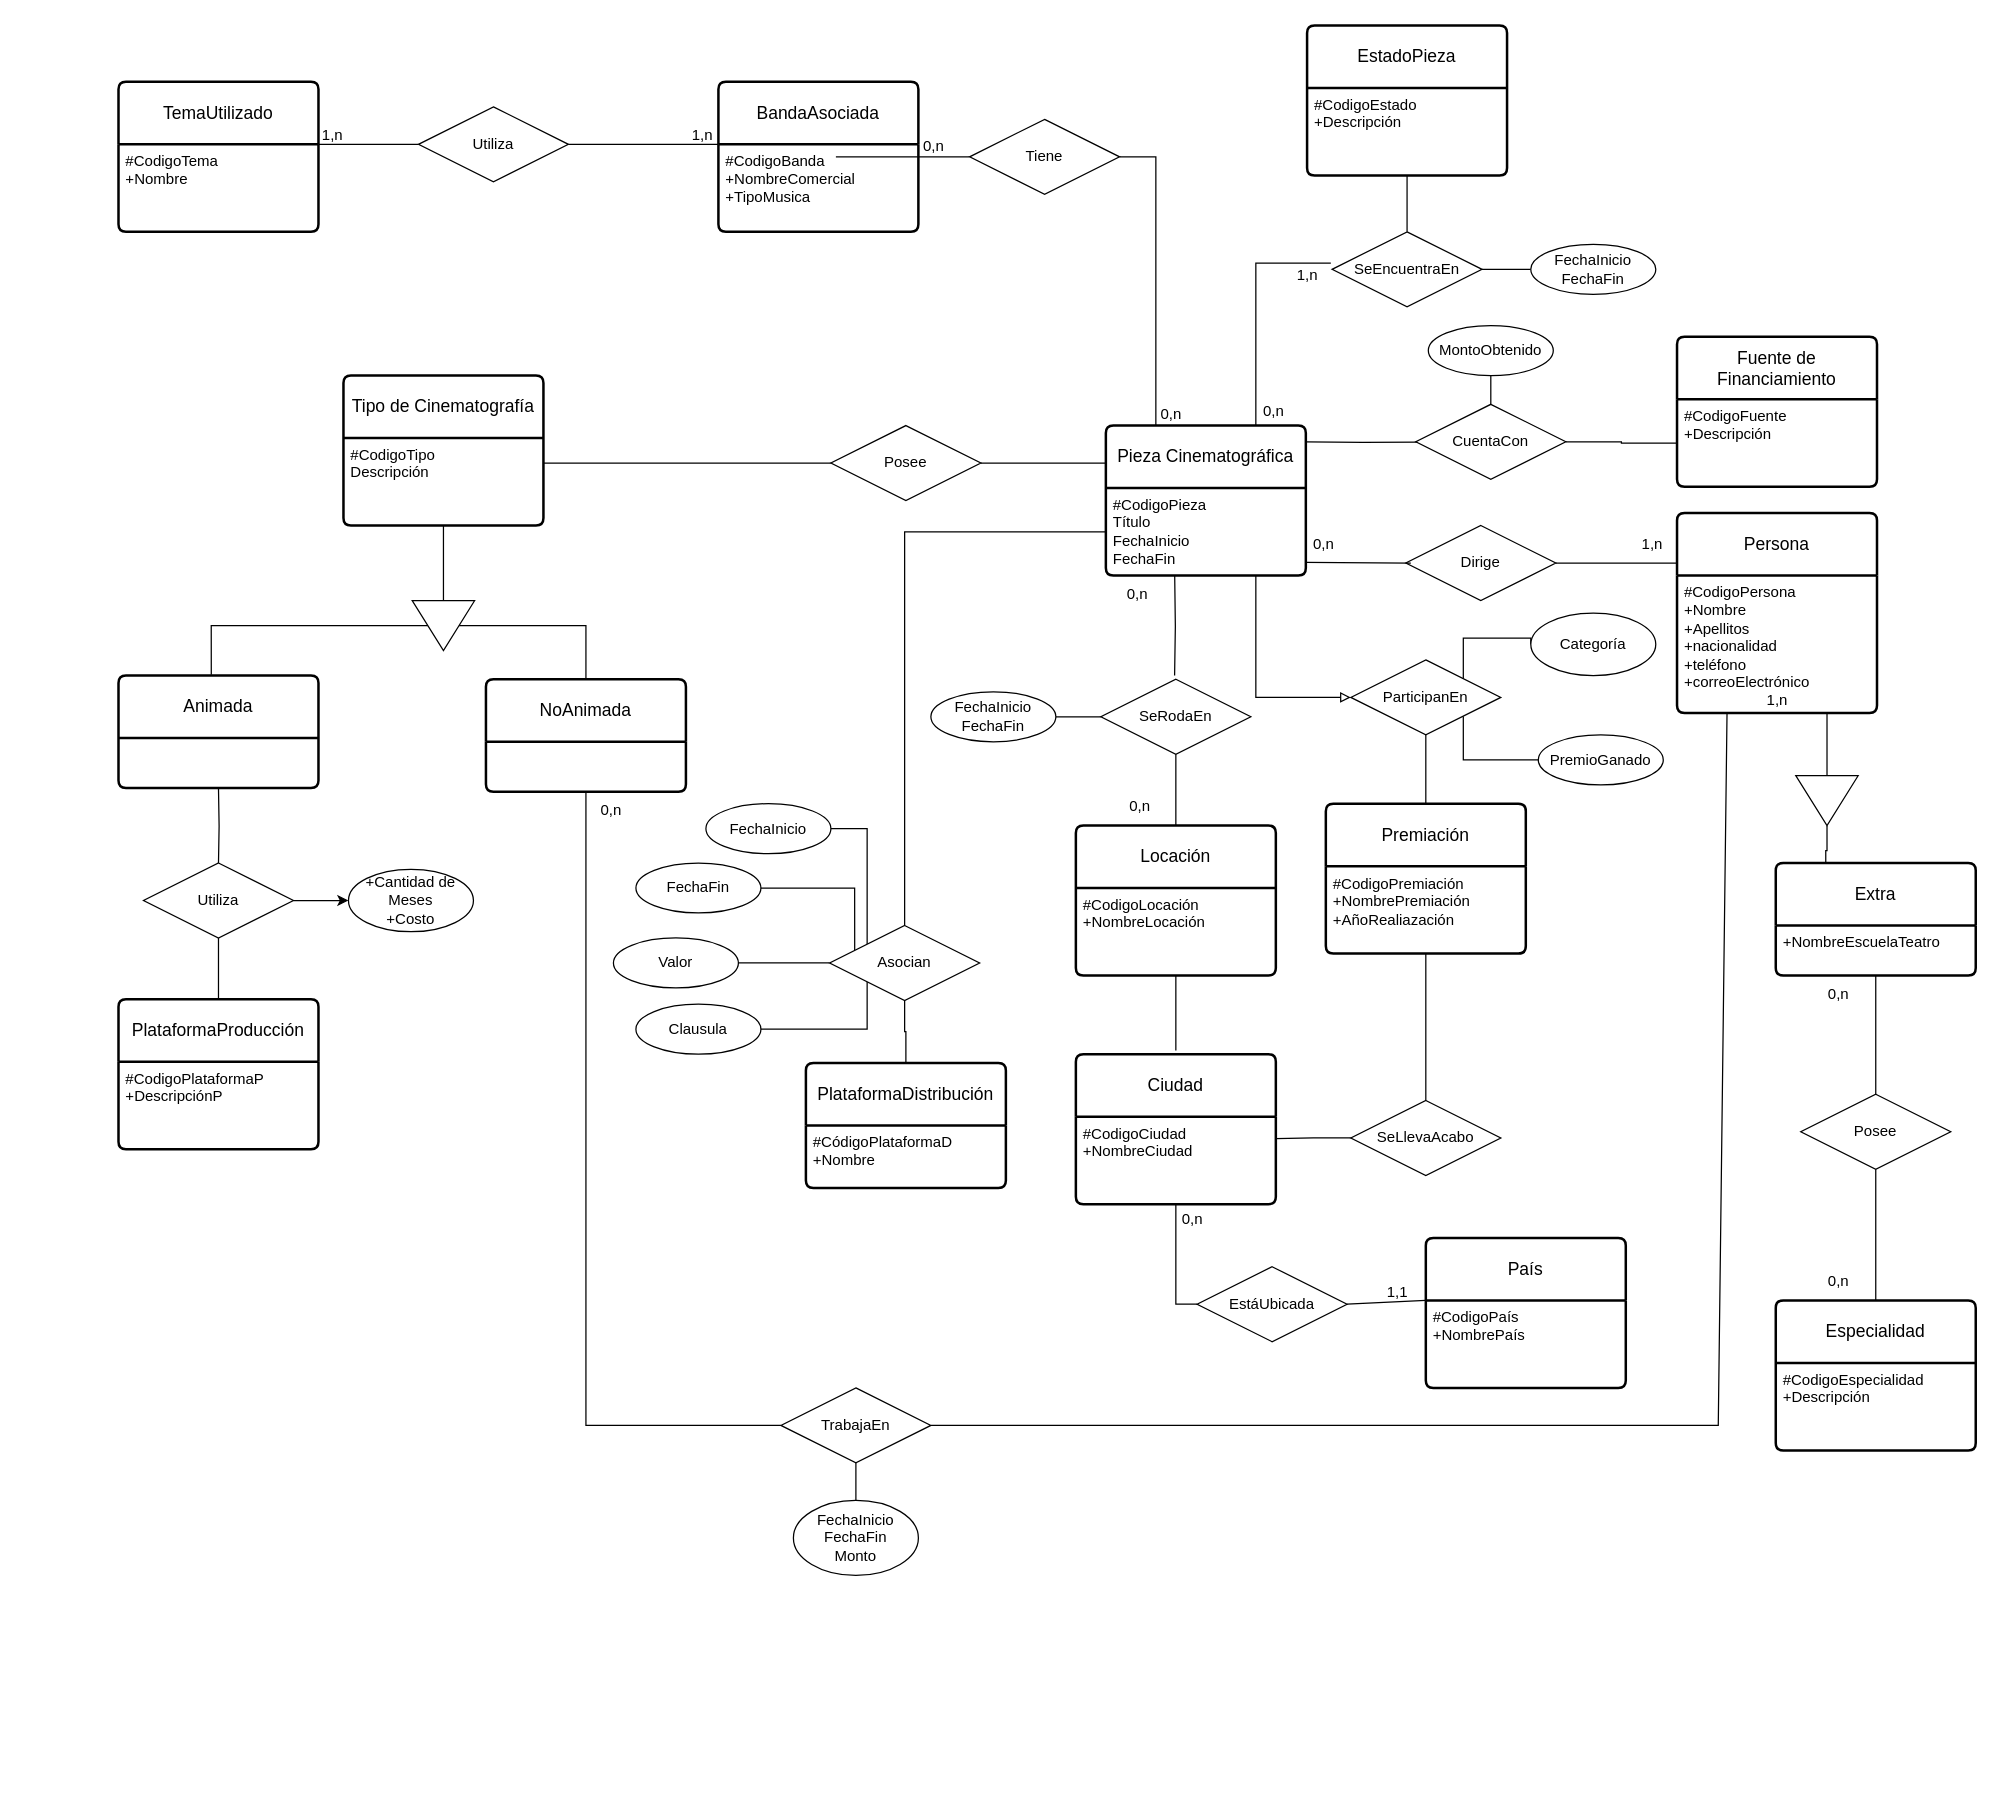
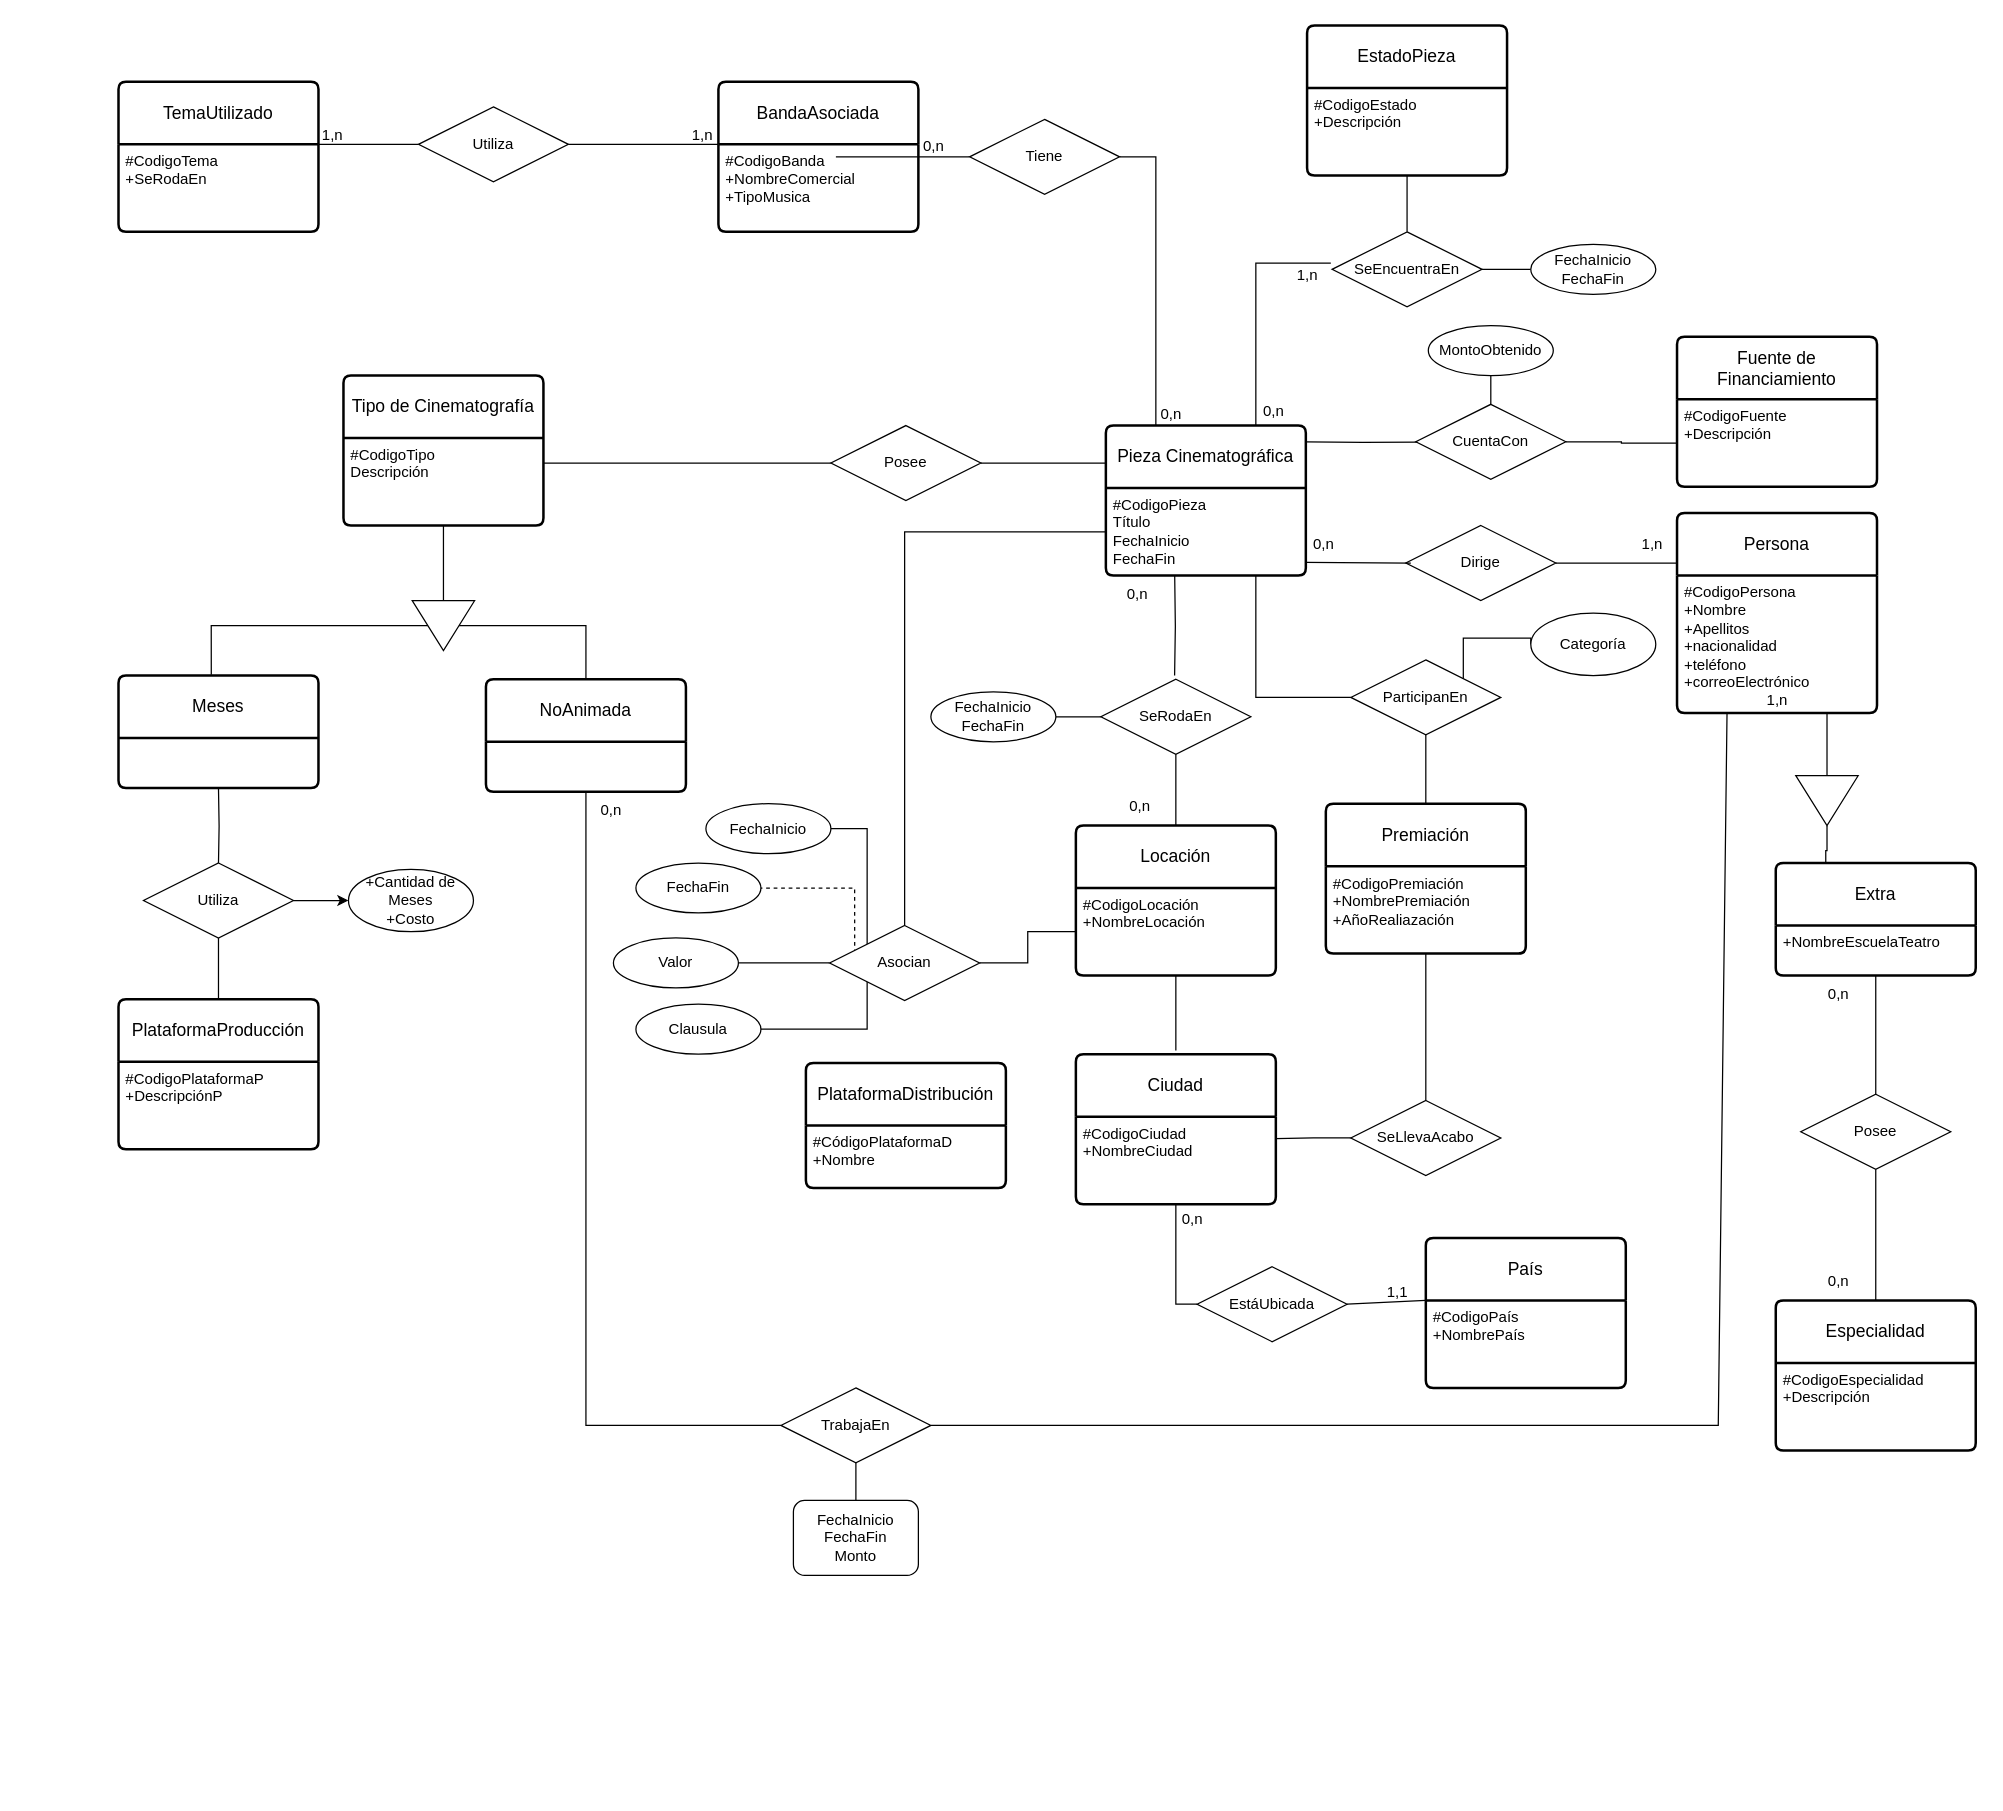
node "#CodigoTema +Nombre": label "#CodigoTema +Nombre" -> "#CodigoTema +SeRodaEn"
edge "Pieza Cinematográfica" -> "ParticipanEn": arrowhead block -> none
node "Animada": label "Animada" -> "Meses"
edge "ParticipanEn" -- "PremioGanado": removed
node "PremioGanado": removed
edge "FechaFin" -- "Asocian": style solid -> dashed
edge "Asocian" -- "PlataformaDistribución": now "Asocian" -- "#CodigoLocación +NombreLocación"
node "FechaInicio FechaFin Monto": shape ellipse -> rounded rectangle
